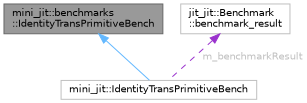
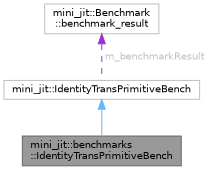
node "jit_jit::Benchmark ::benchmark_result": label "jit_jit::Benchmark ::benchmark_result" -> "mini_jit::Benchmark ::benchmark_result"
edge "mini_jit::IdentityTransPrimitiveBench" -> "mini_jit::benchmarks ::IdentityTransPrimitiveBench": reversed
